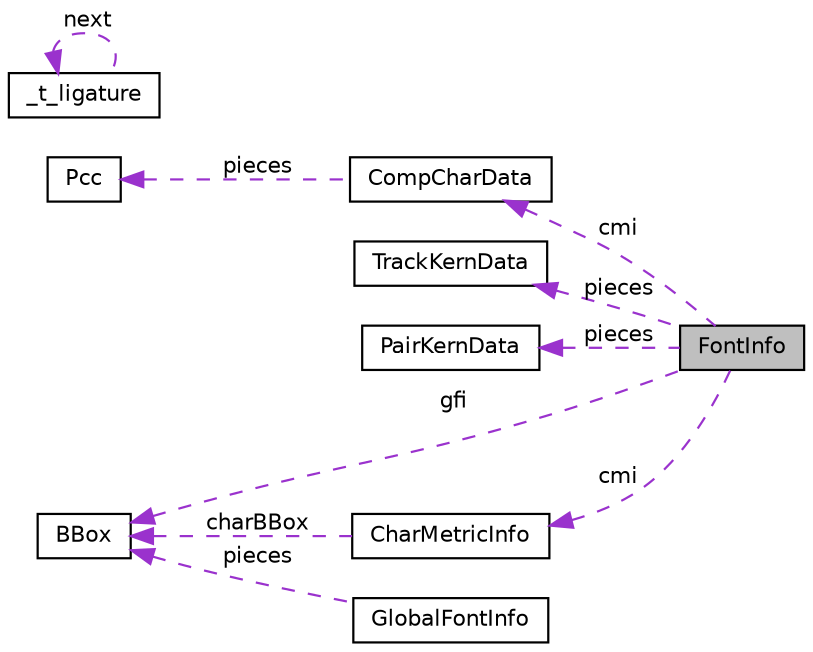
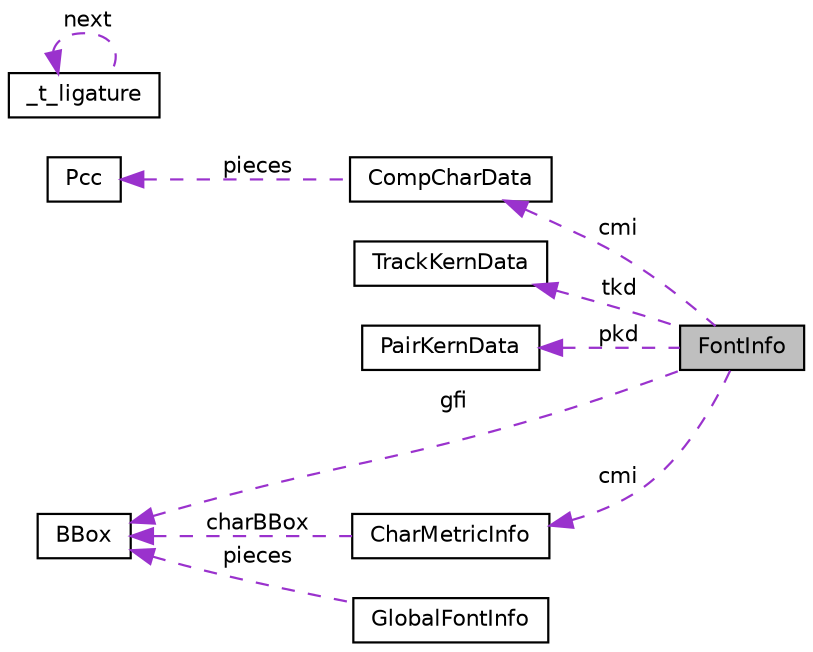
edge "FontInfo" -> "TrackKernData": label " pieces" -> " tkd"
edge "FontInfo" -> "PairKernData": label " pieces" -> " pkd"
